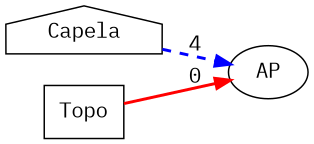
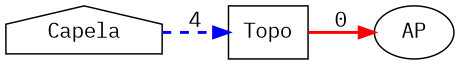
edge "Capela" -> "AP": now "Capela" -> "Topo"
